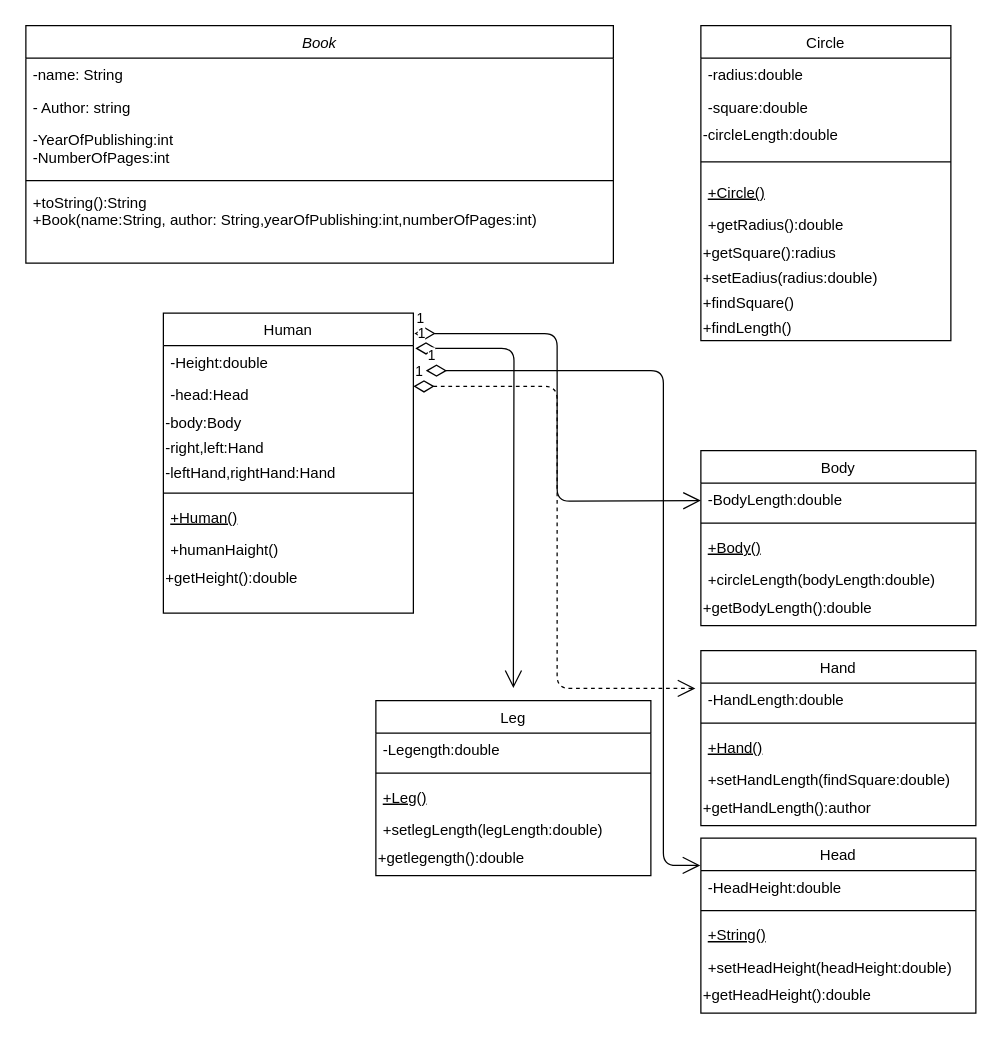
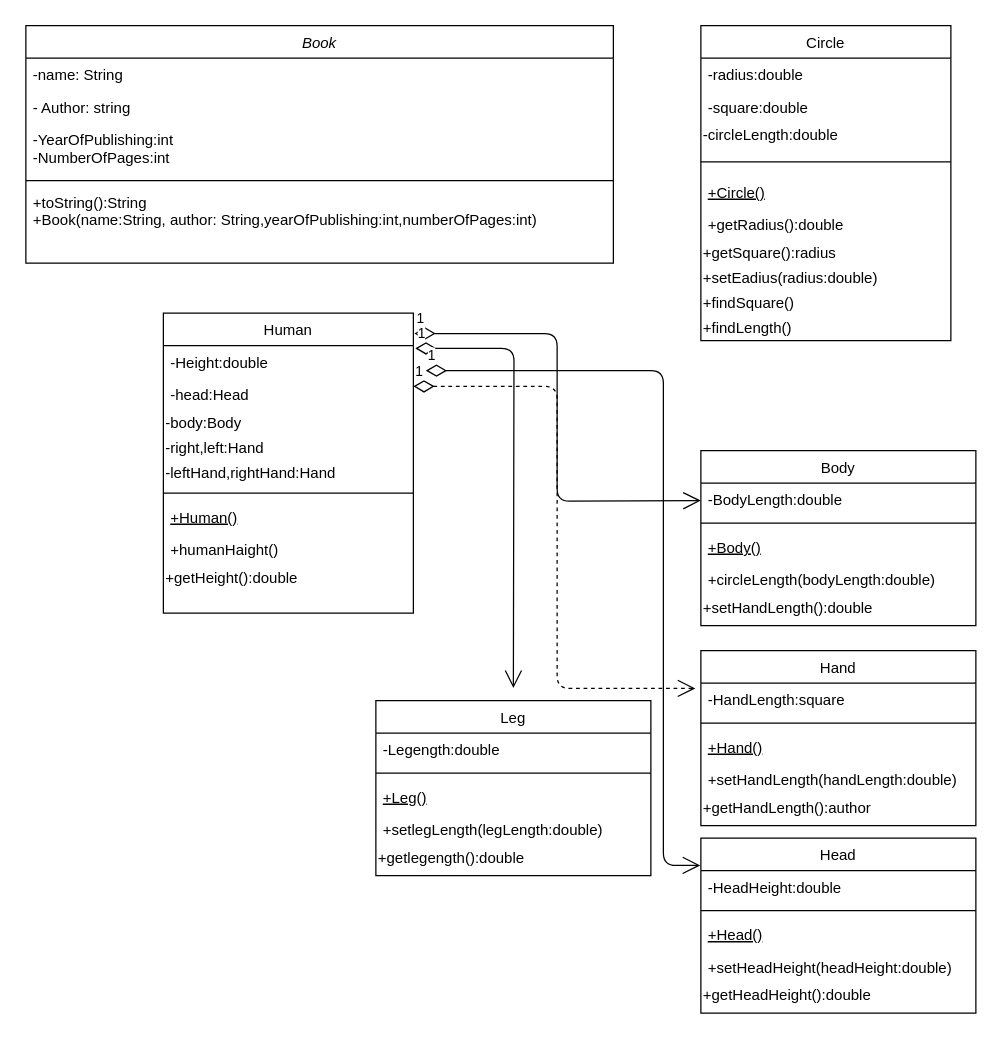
node "+getBodyLength():double": label "+getBodyLength():double" -> "+setHandLength():double"
node "-HandLength:double": label "-HandLength:double" -> "-HandLength:square"
node "+setHandLength(findSquare:double)": label "+setHandLength(findSquare:double)" -> "+setHandLength(handLength:double)"
node "+String()": label "+String()" -> "+Head()"
